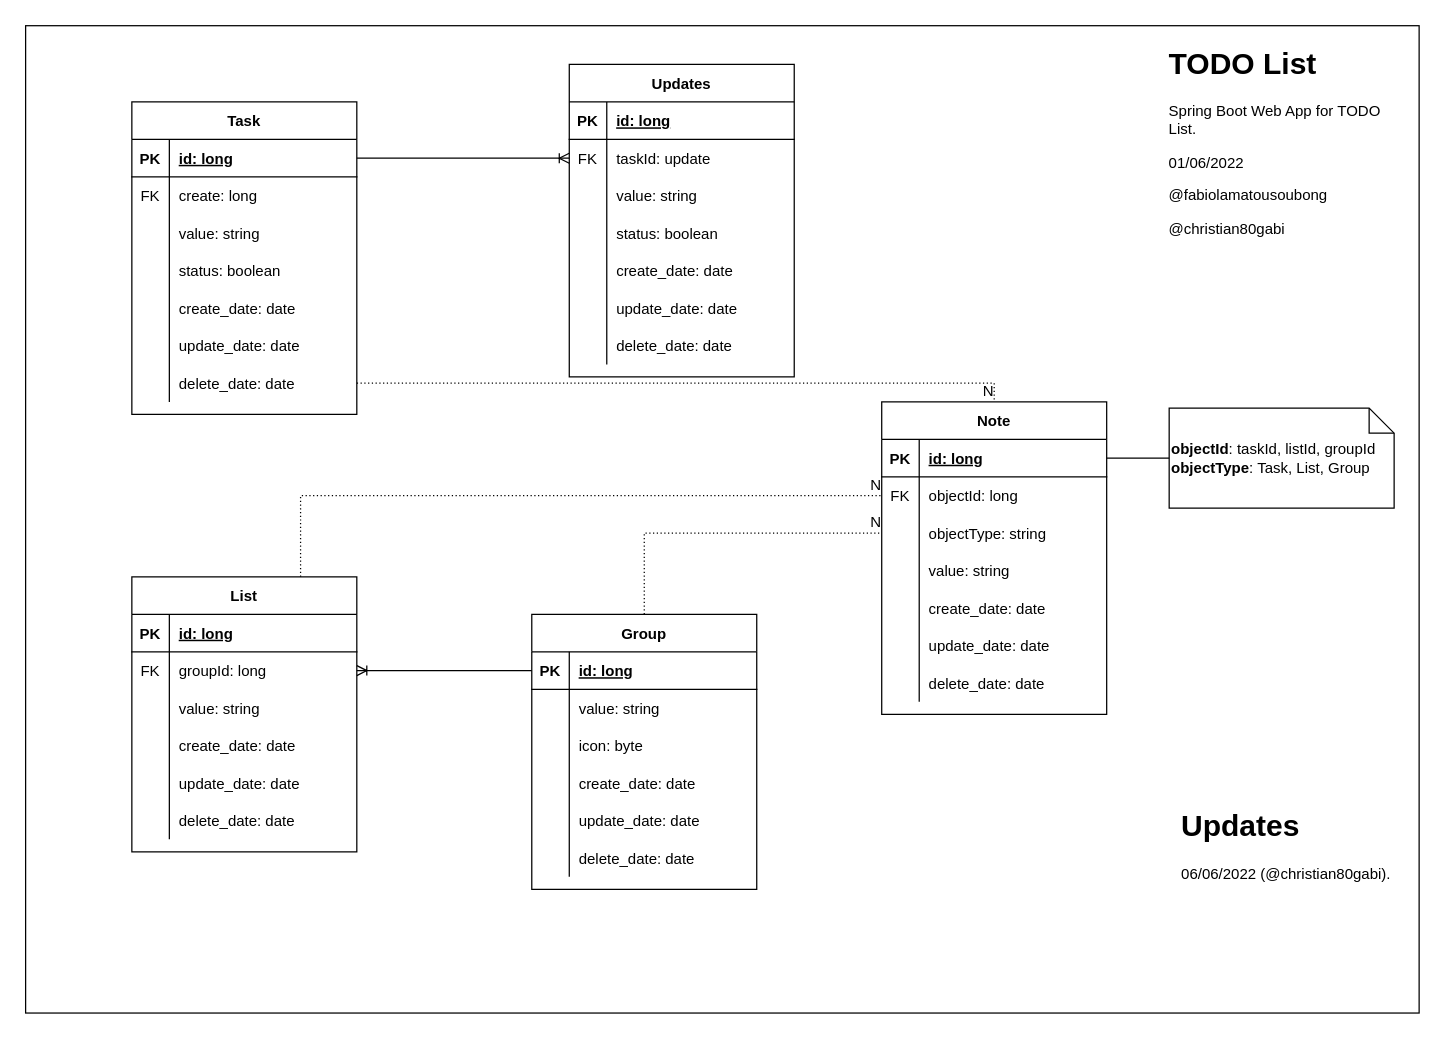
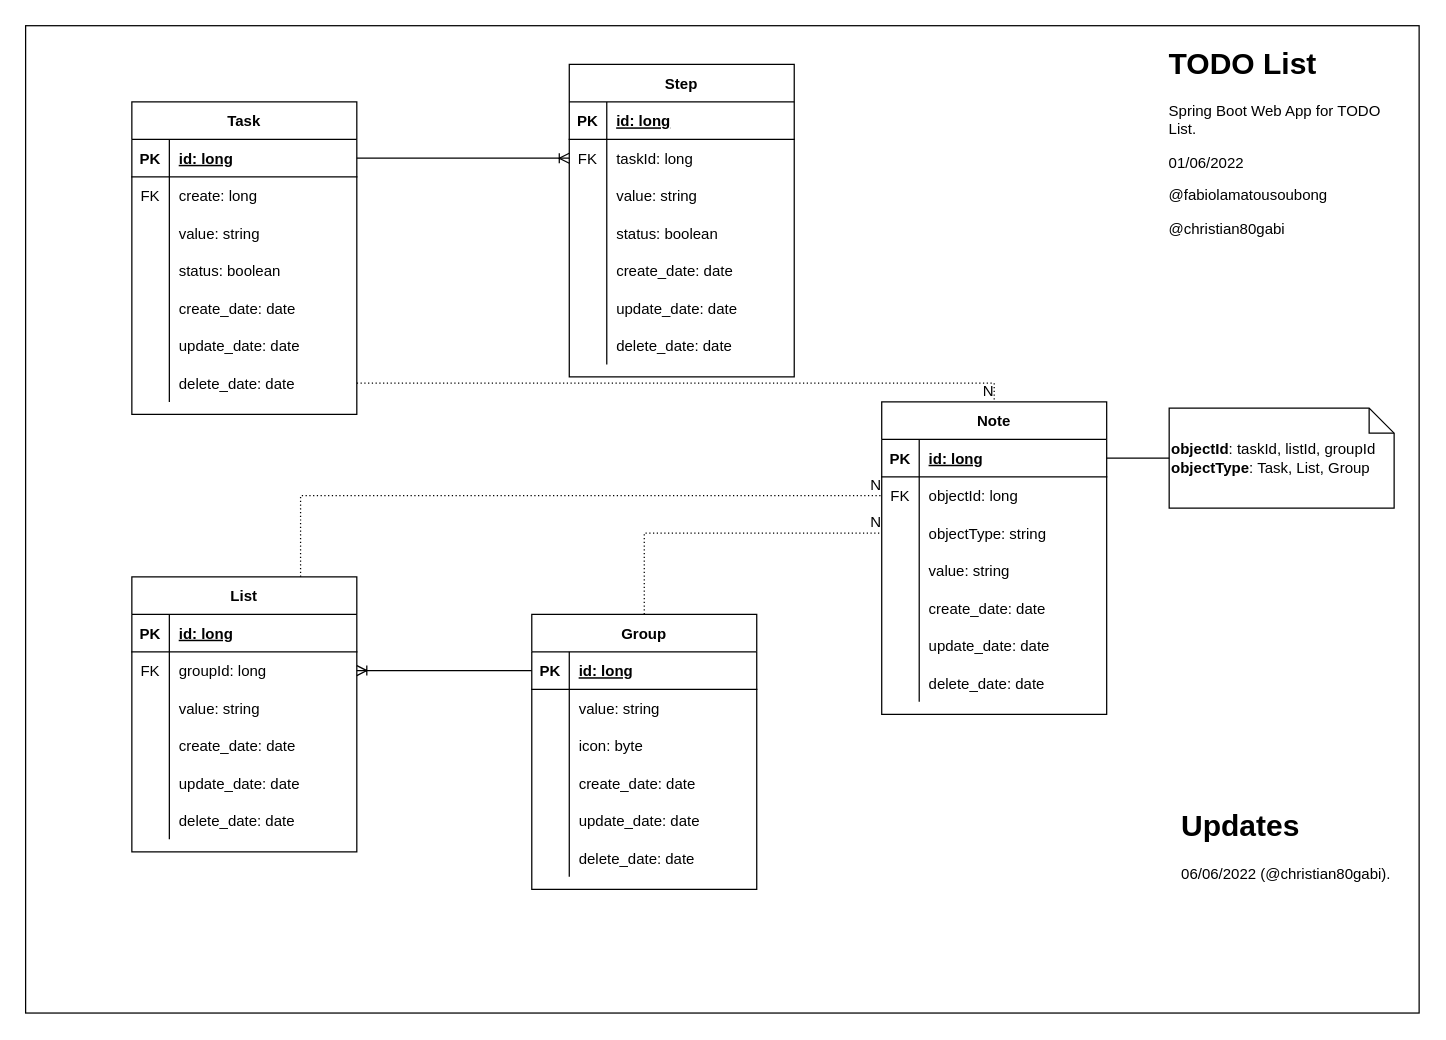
node "Updates": label "Updates" -> "Step"
node "taskId: update": label "taskId: update" -> "taskId: long"
